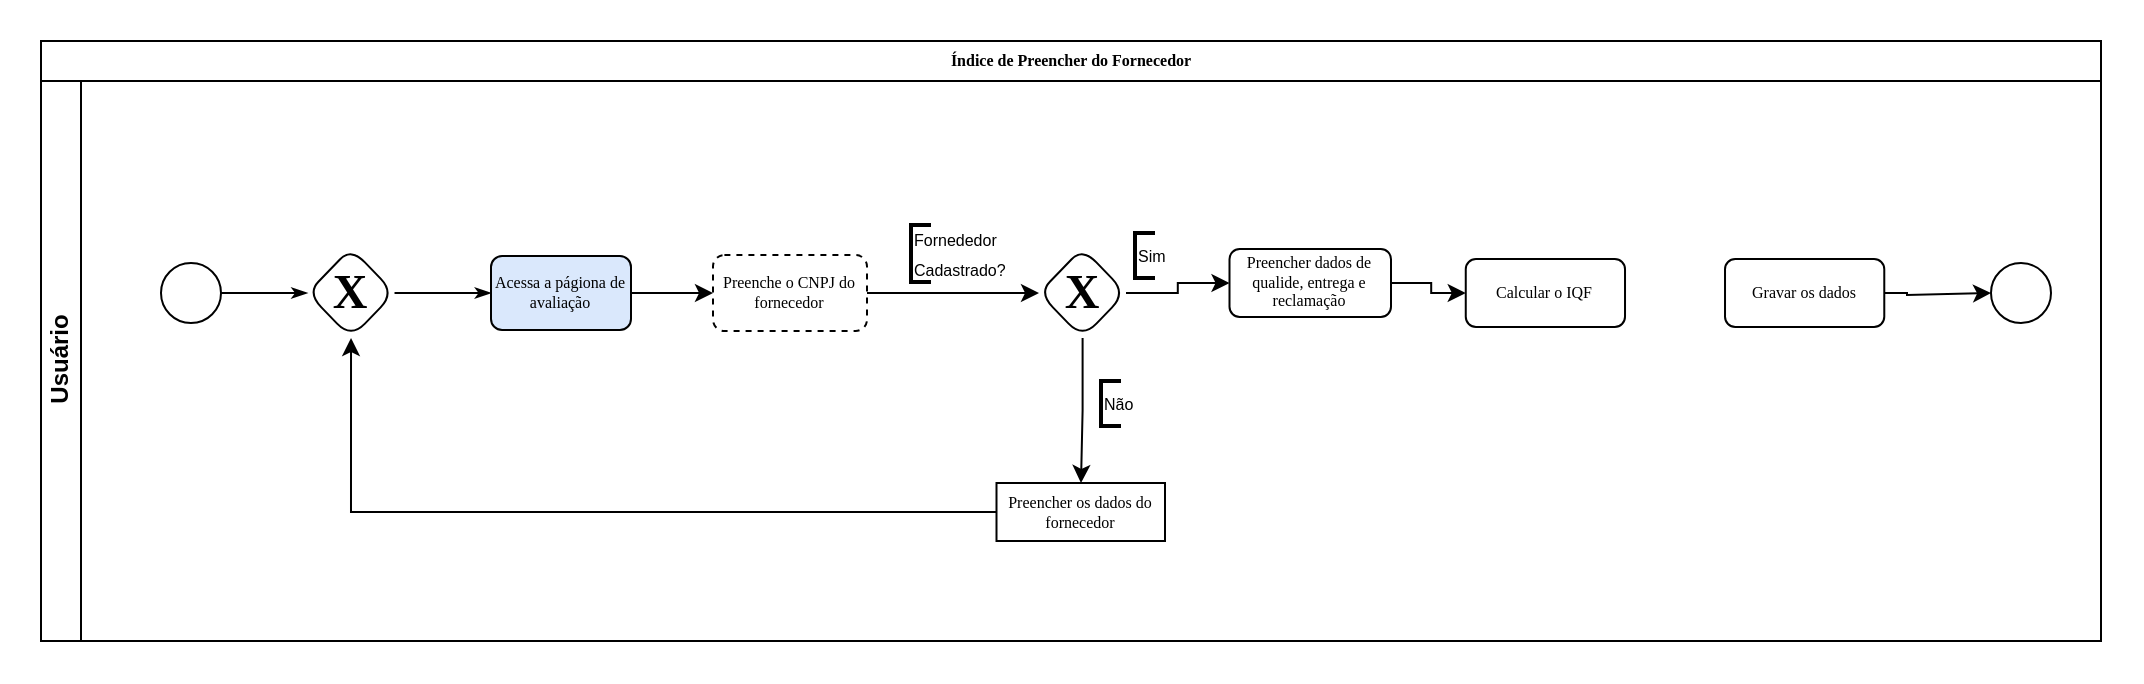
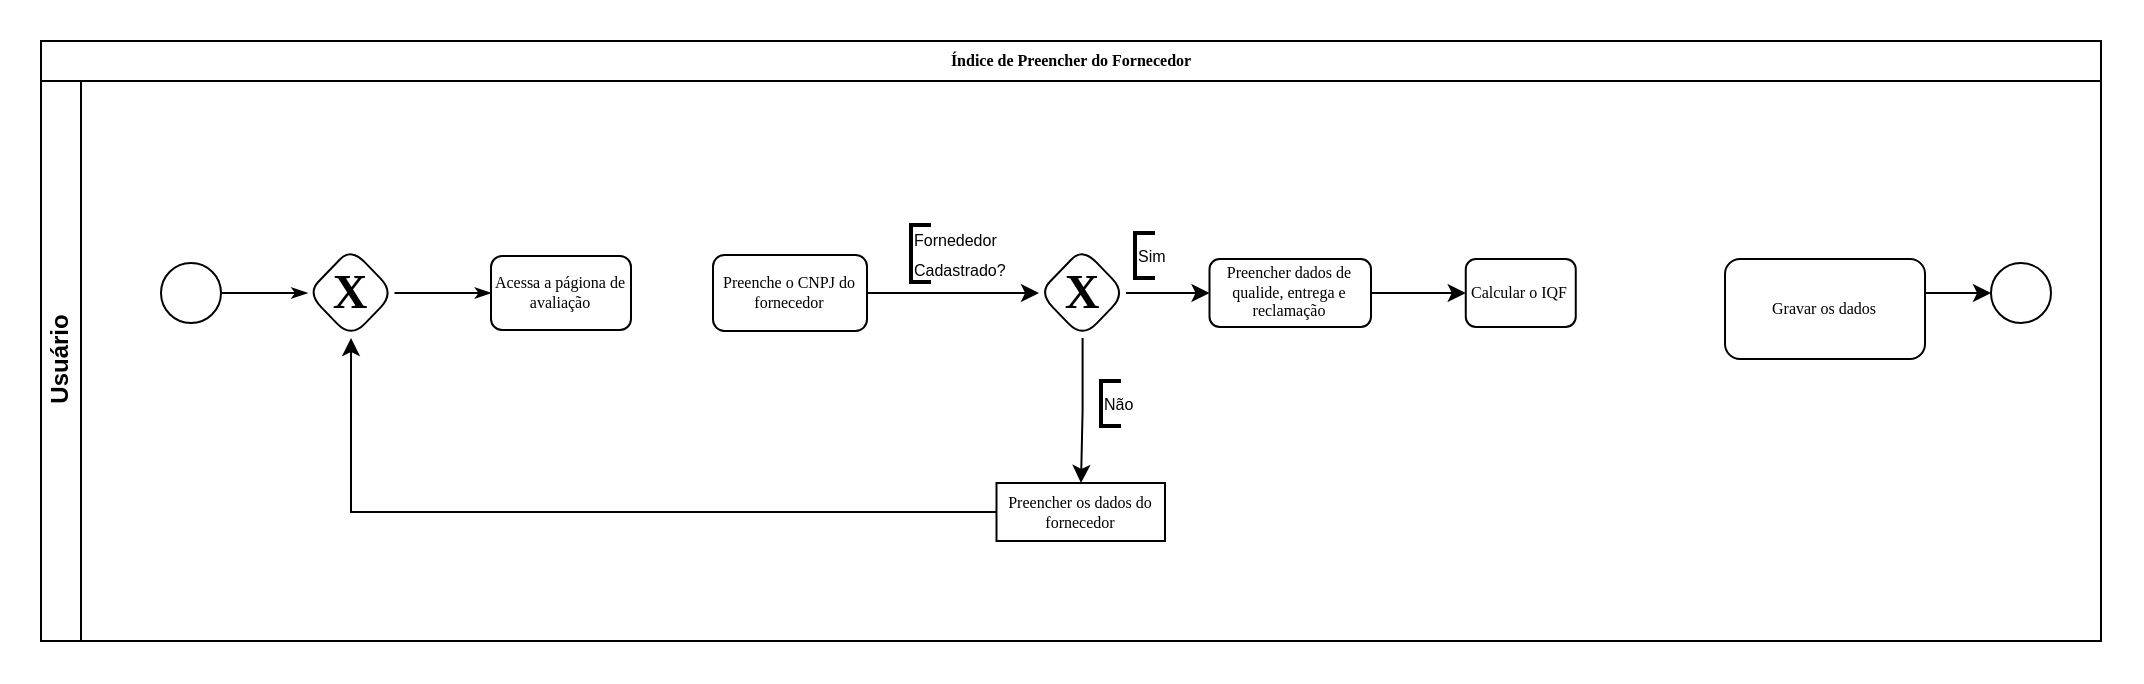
node "Preencher dados de qualide, entrega e reclamação": moved (1310, 283) -> (1290, 293)
node "Acessa a págiona de avaliação": fillcolor #dae8fc -> #ffffff
edge "Acessa a págiona de avaliação" -> "Preenche o CNPJ do fornecedor": removed
node "Preenche o CNPJ do fornecedor": style dashed -> solid
node "Calcular o IQF": size 159x68 -> 110x68
node "Gravar os dados": size 159x68 -> 200x100
